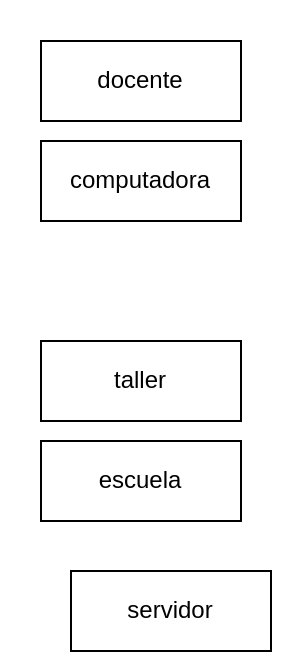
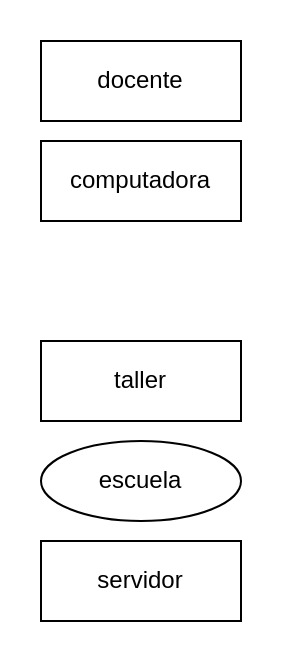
node "escuela": shape rectangle -> ellipse
node "servidor": moved (171, 611) -> (141, 581)
